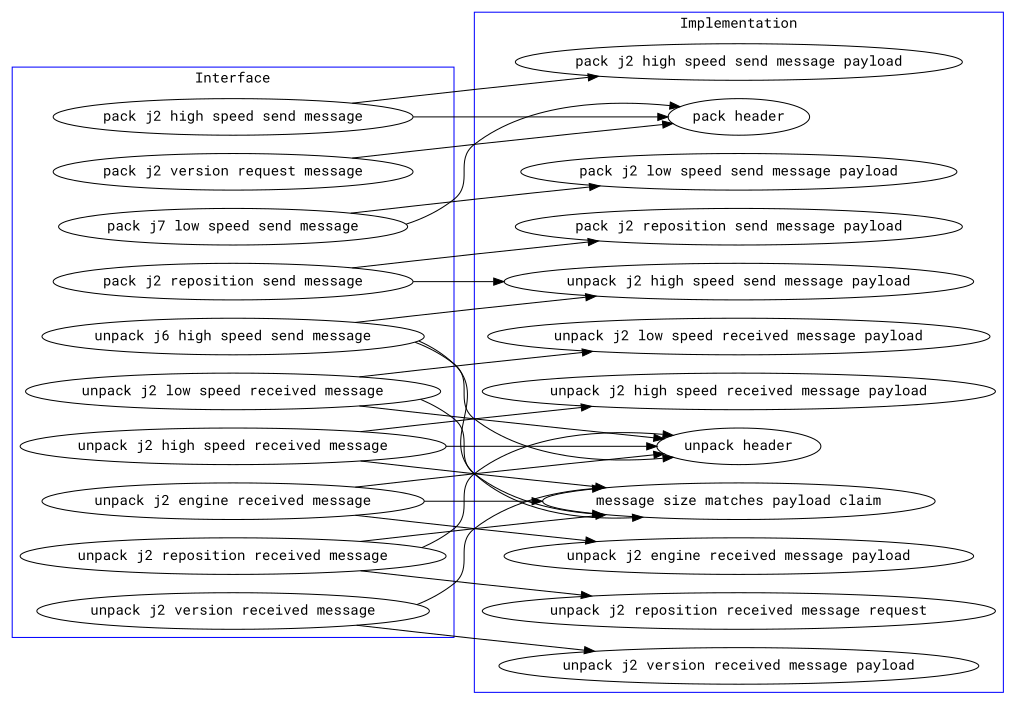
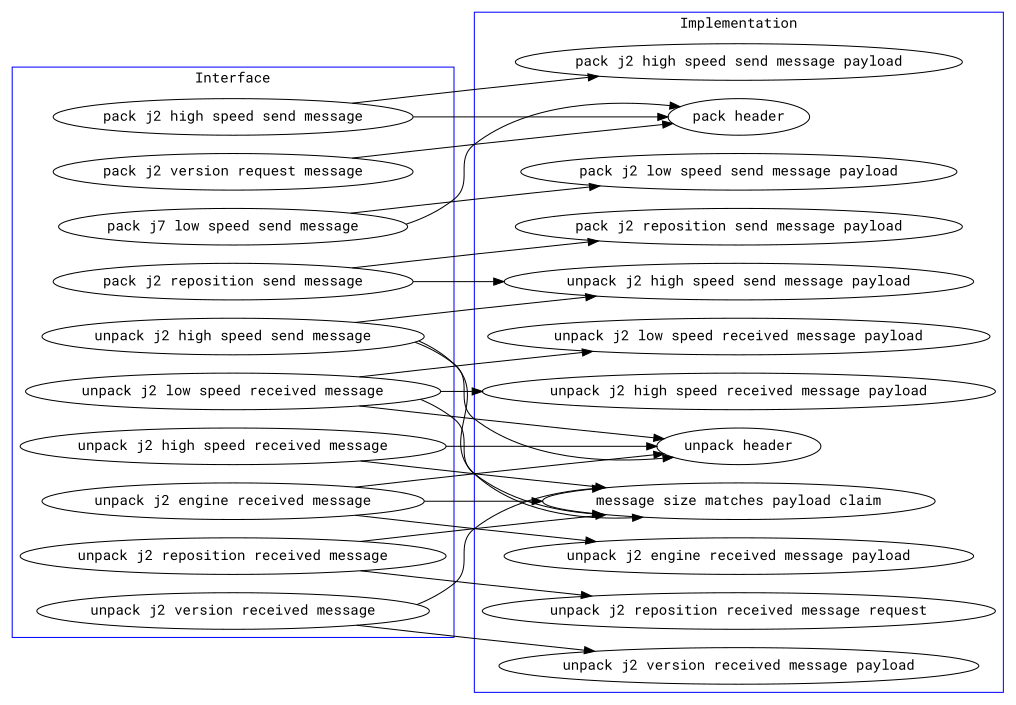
node "unpack j6 high speed send message": label "unpack j6 high speed send message" -> "unpack j2 high speed send message"
edge "unpack j2 high speed received message" -> "unpack j2 high speed received message payload": now "unpack j2 low speed received message" -> "unpack j2 high speed received message payload"
edge "unpack j2 reposition received message" -> "unpack header": removed
